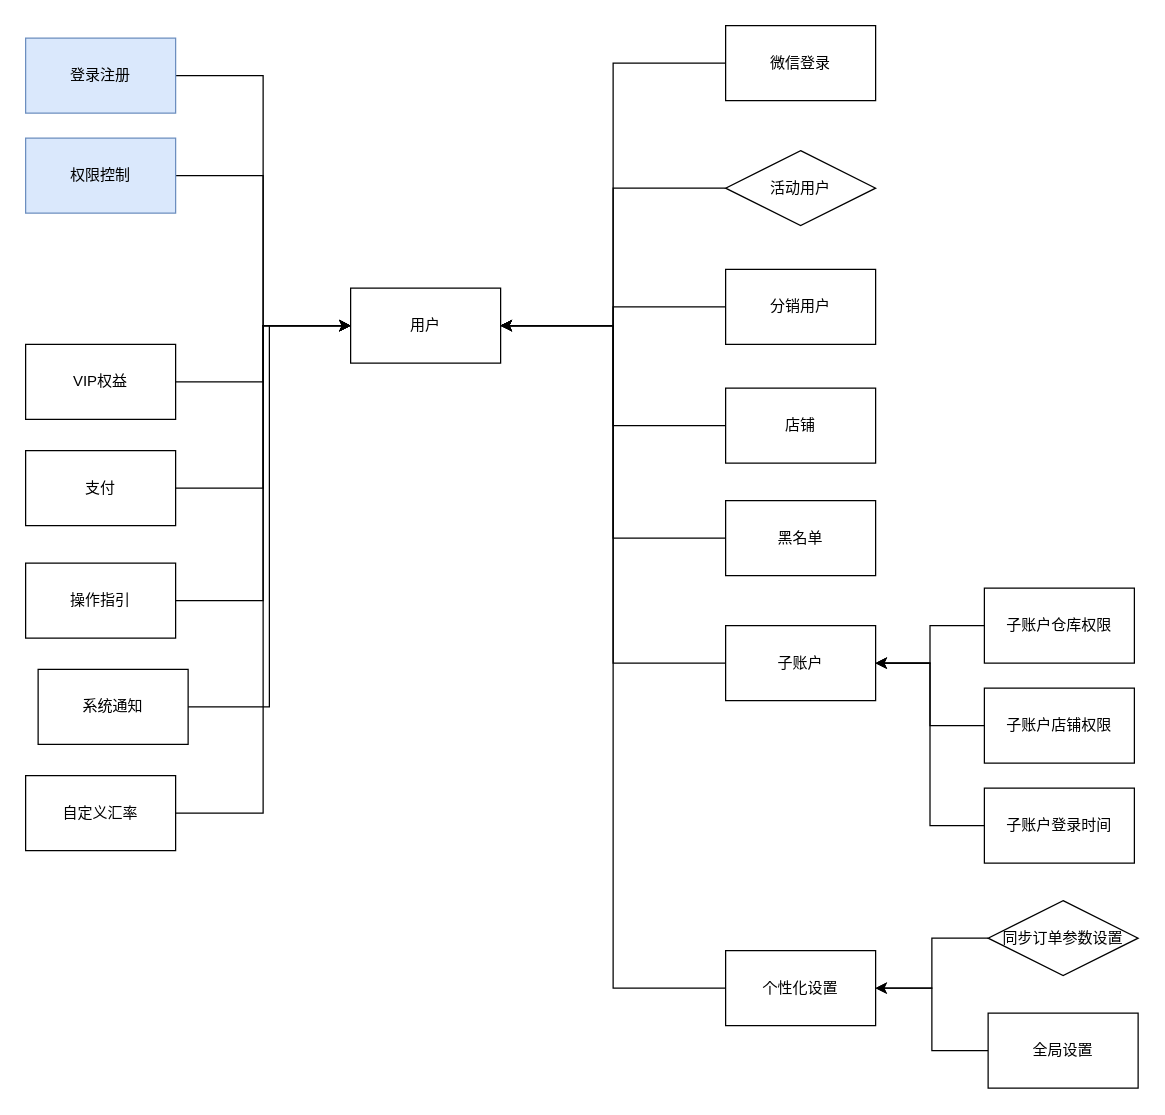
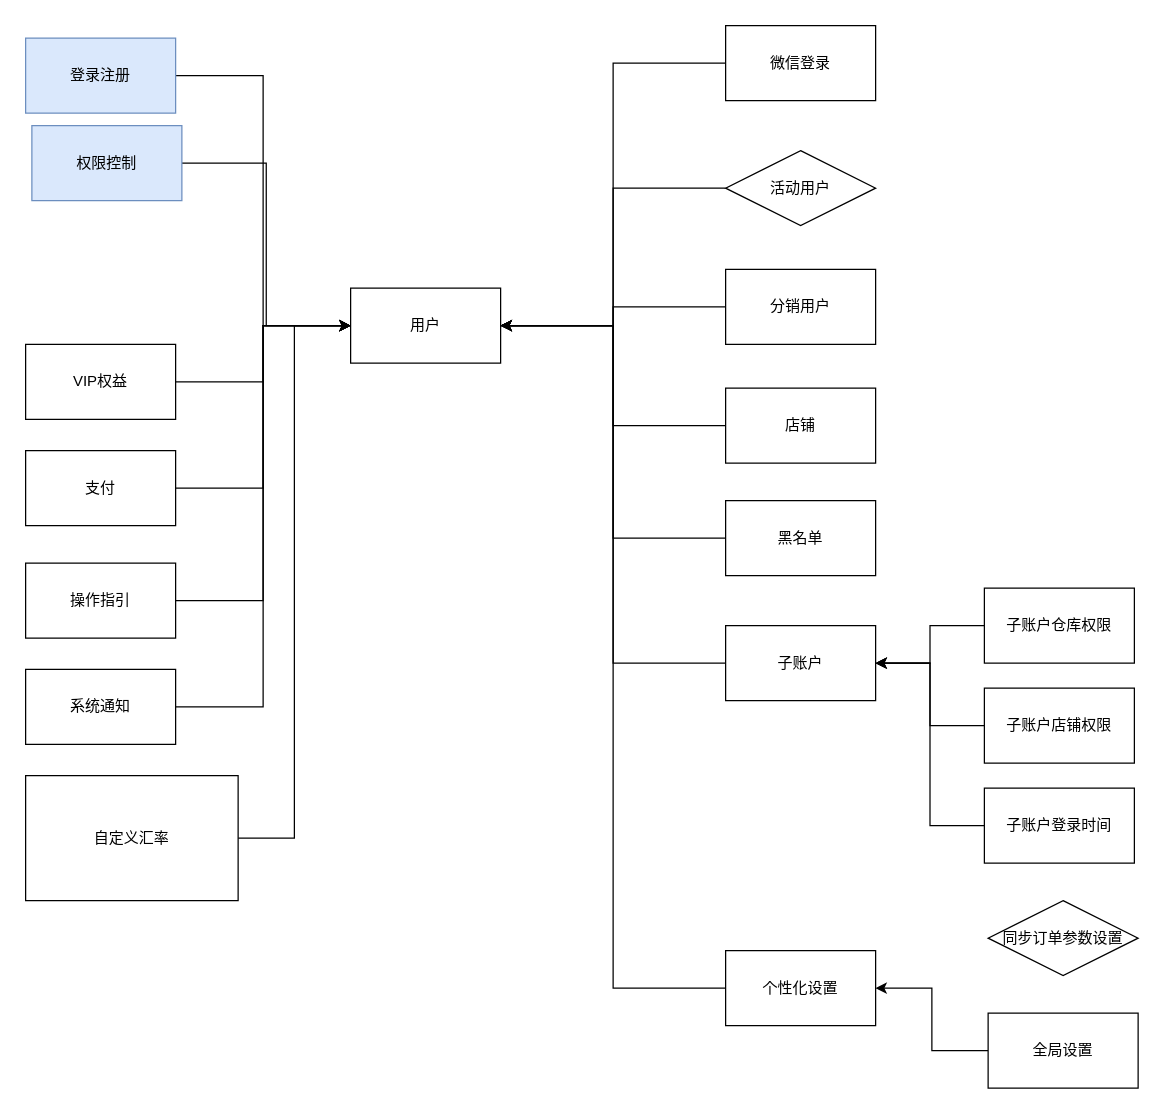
node "权限控制": moved (101, 176) -> (107, 163)
node "系统通知": moved (113, 707) -> (101, 707)
node "自定义汇率": size 150x75 -> 213x125
edge "同步订单参数设置" -> "个性化设置": removed
